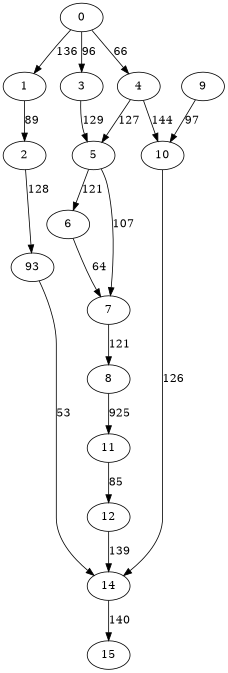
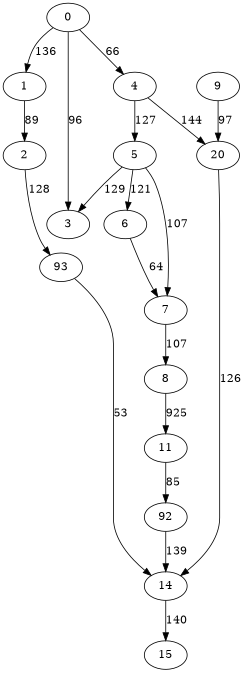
edge "3" -> "5": reversed
node "10": label "10" -> "20"
edge "7" -> "8": label "121" -> "107"
node "12": label "12" -> "92"
